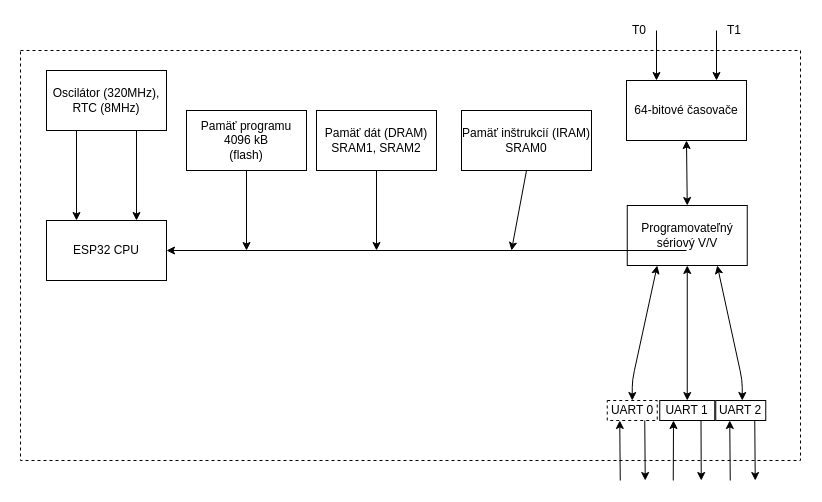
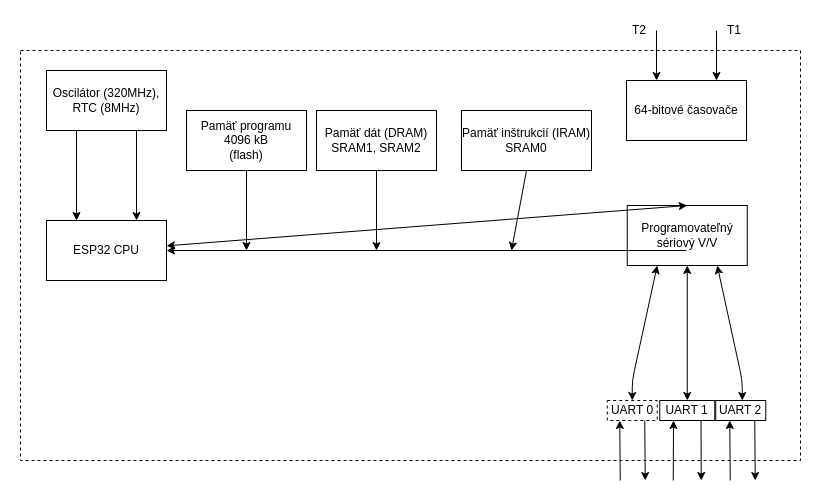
node "T0": label "T0" -> "T2"
edge "64-bitové časovače" -- "Programovateľný sériový V/V": now "ESP32 CPU" -- "Programovateľný sériový V/V"
